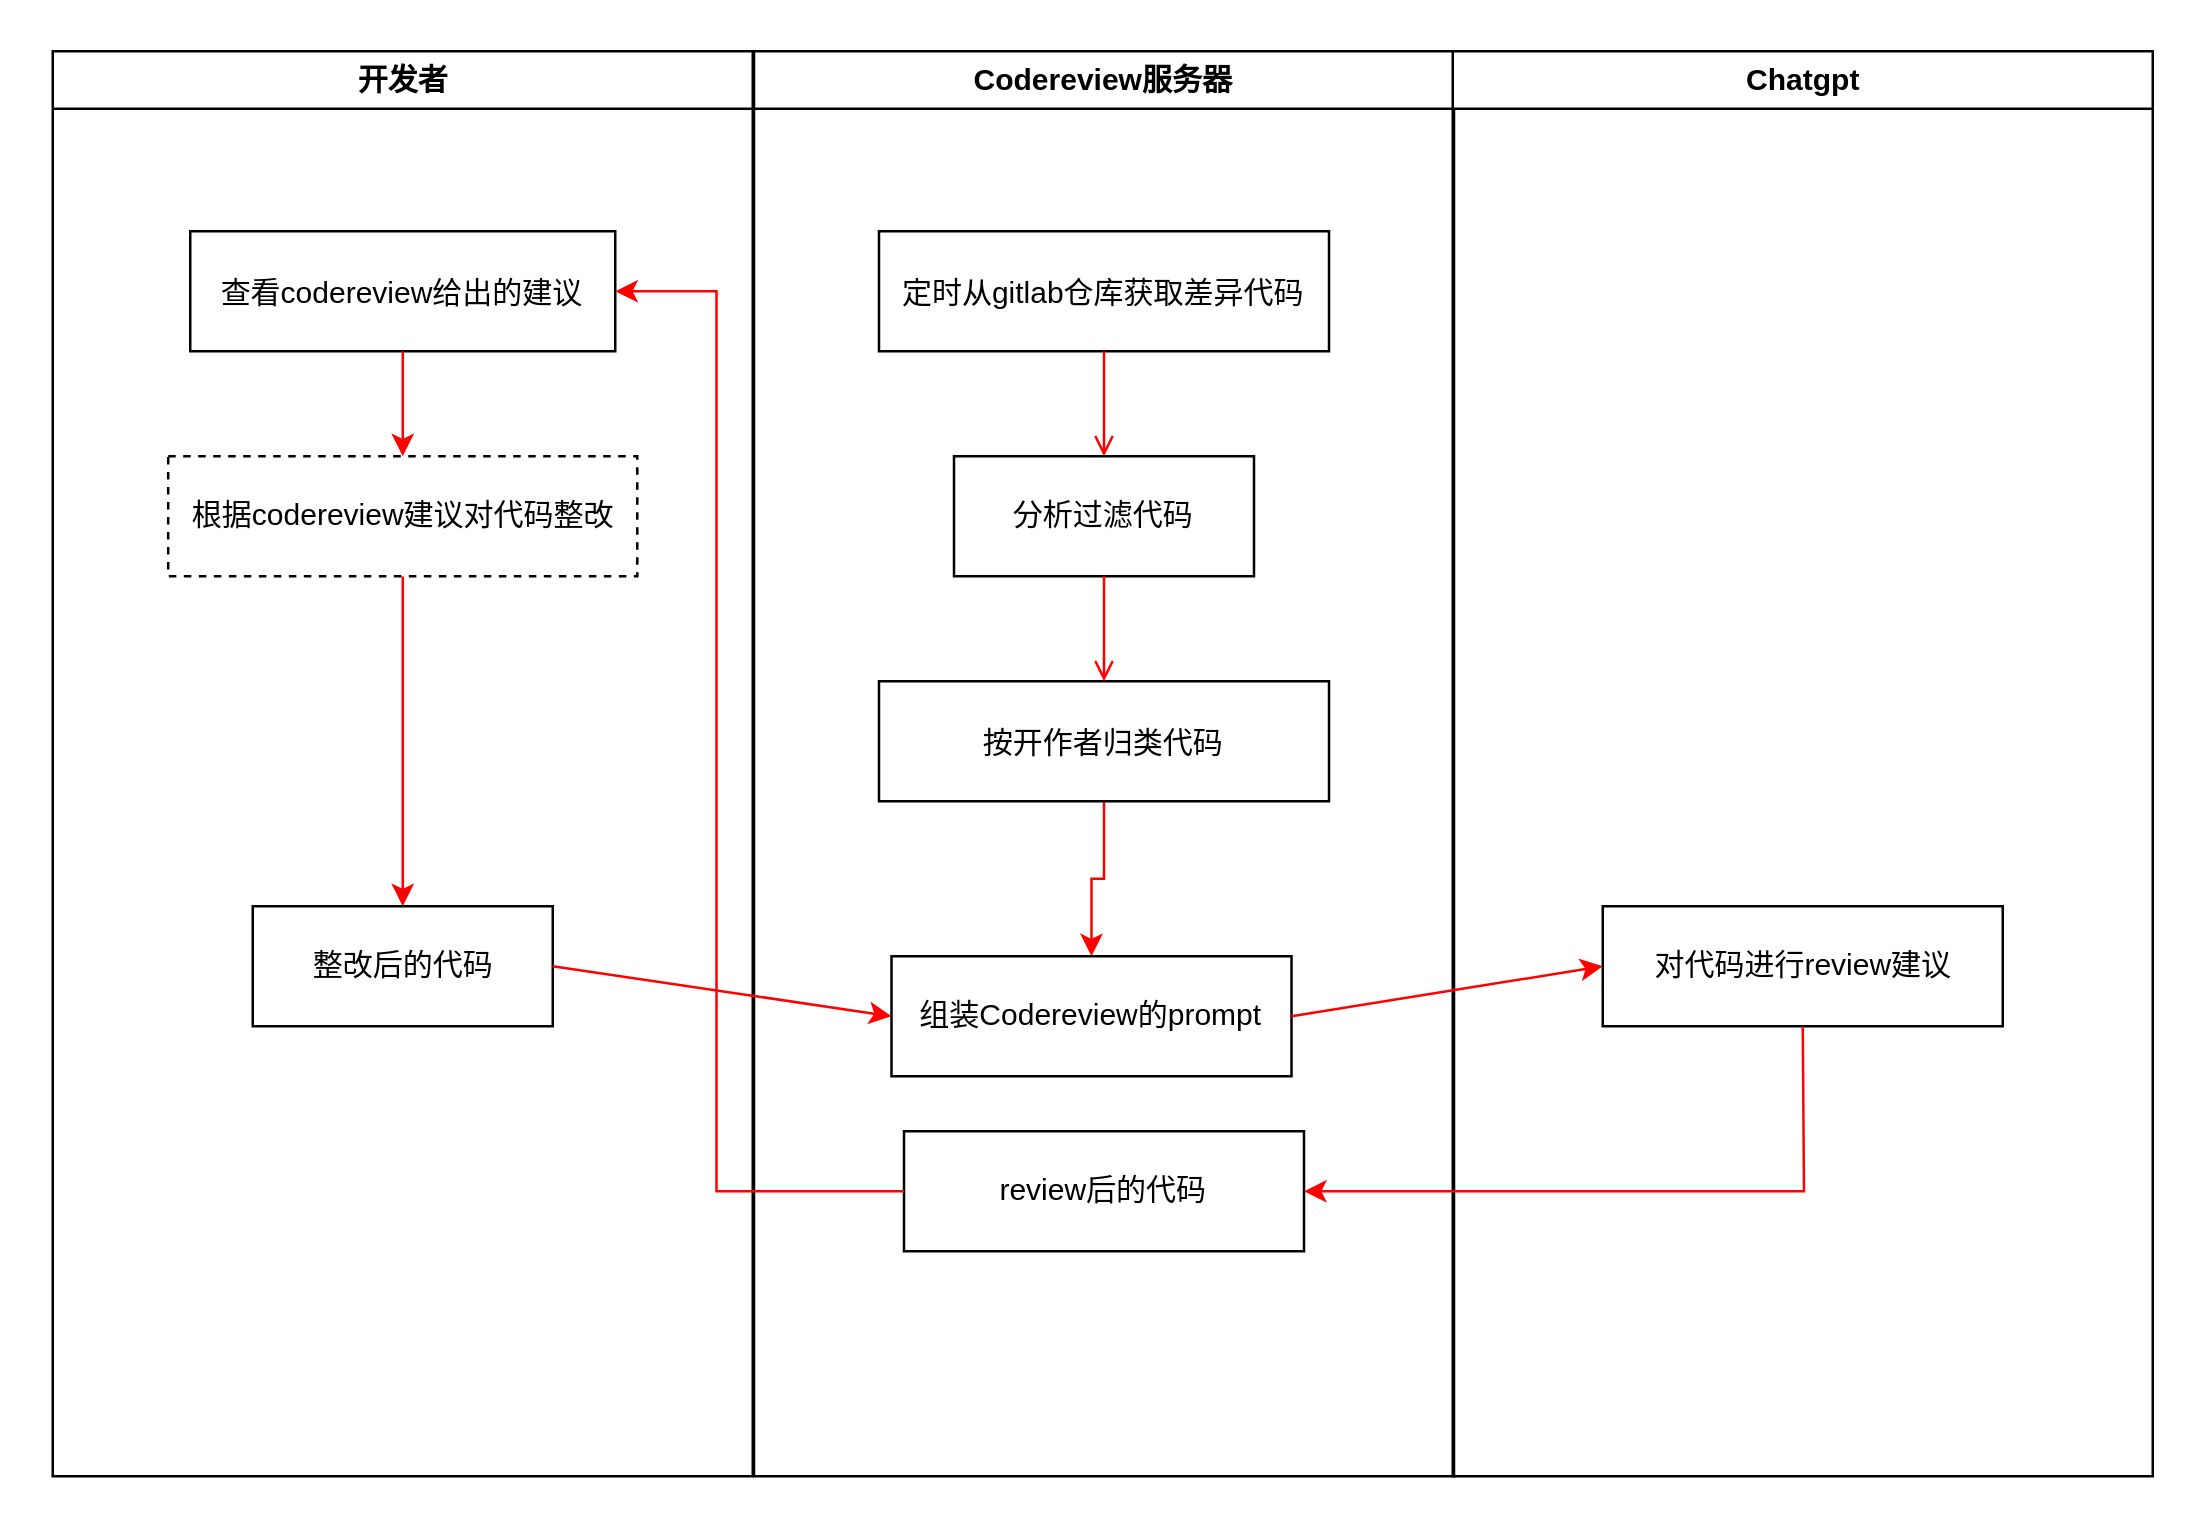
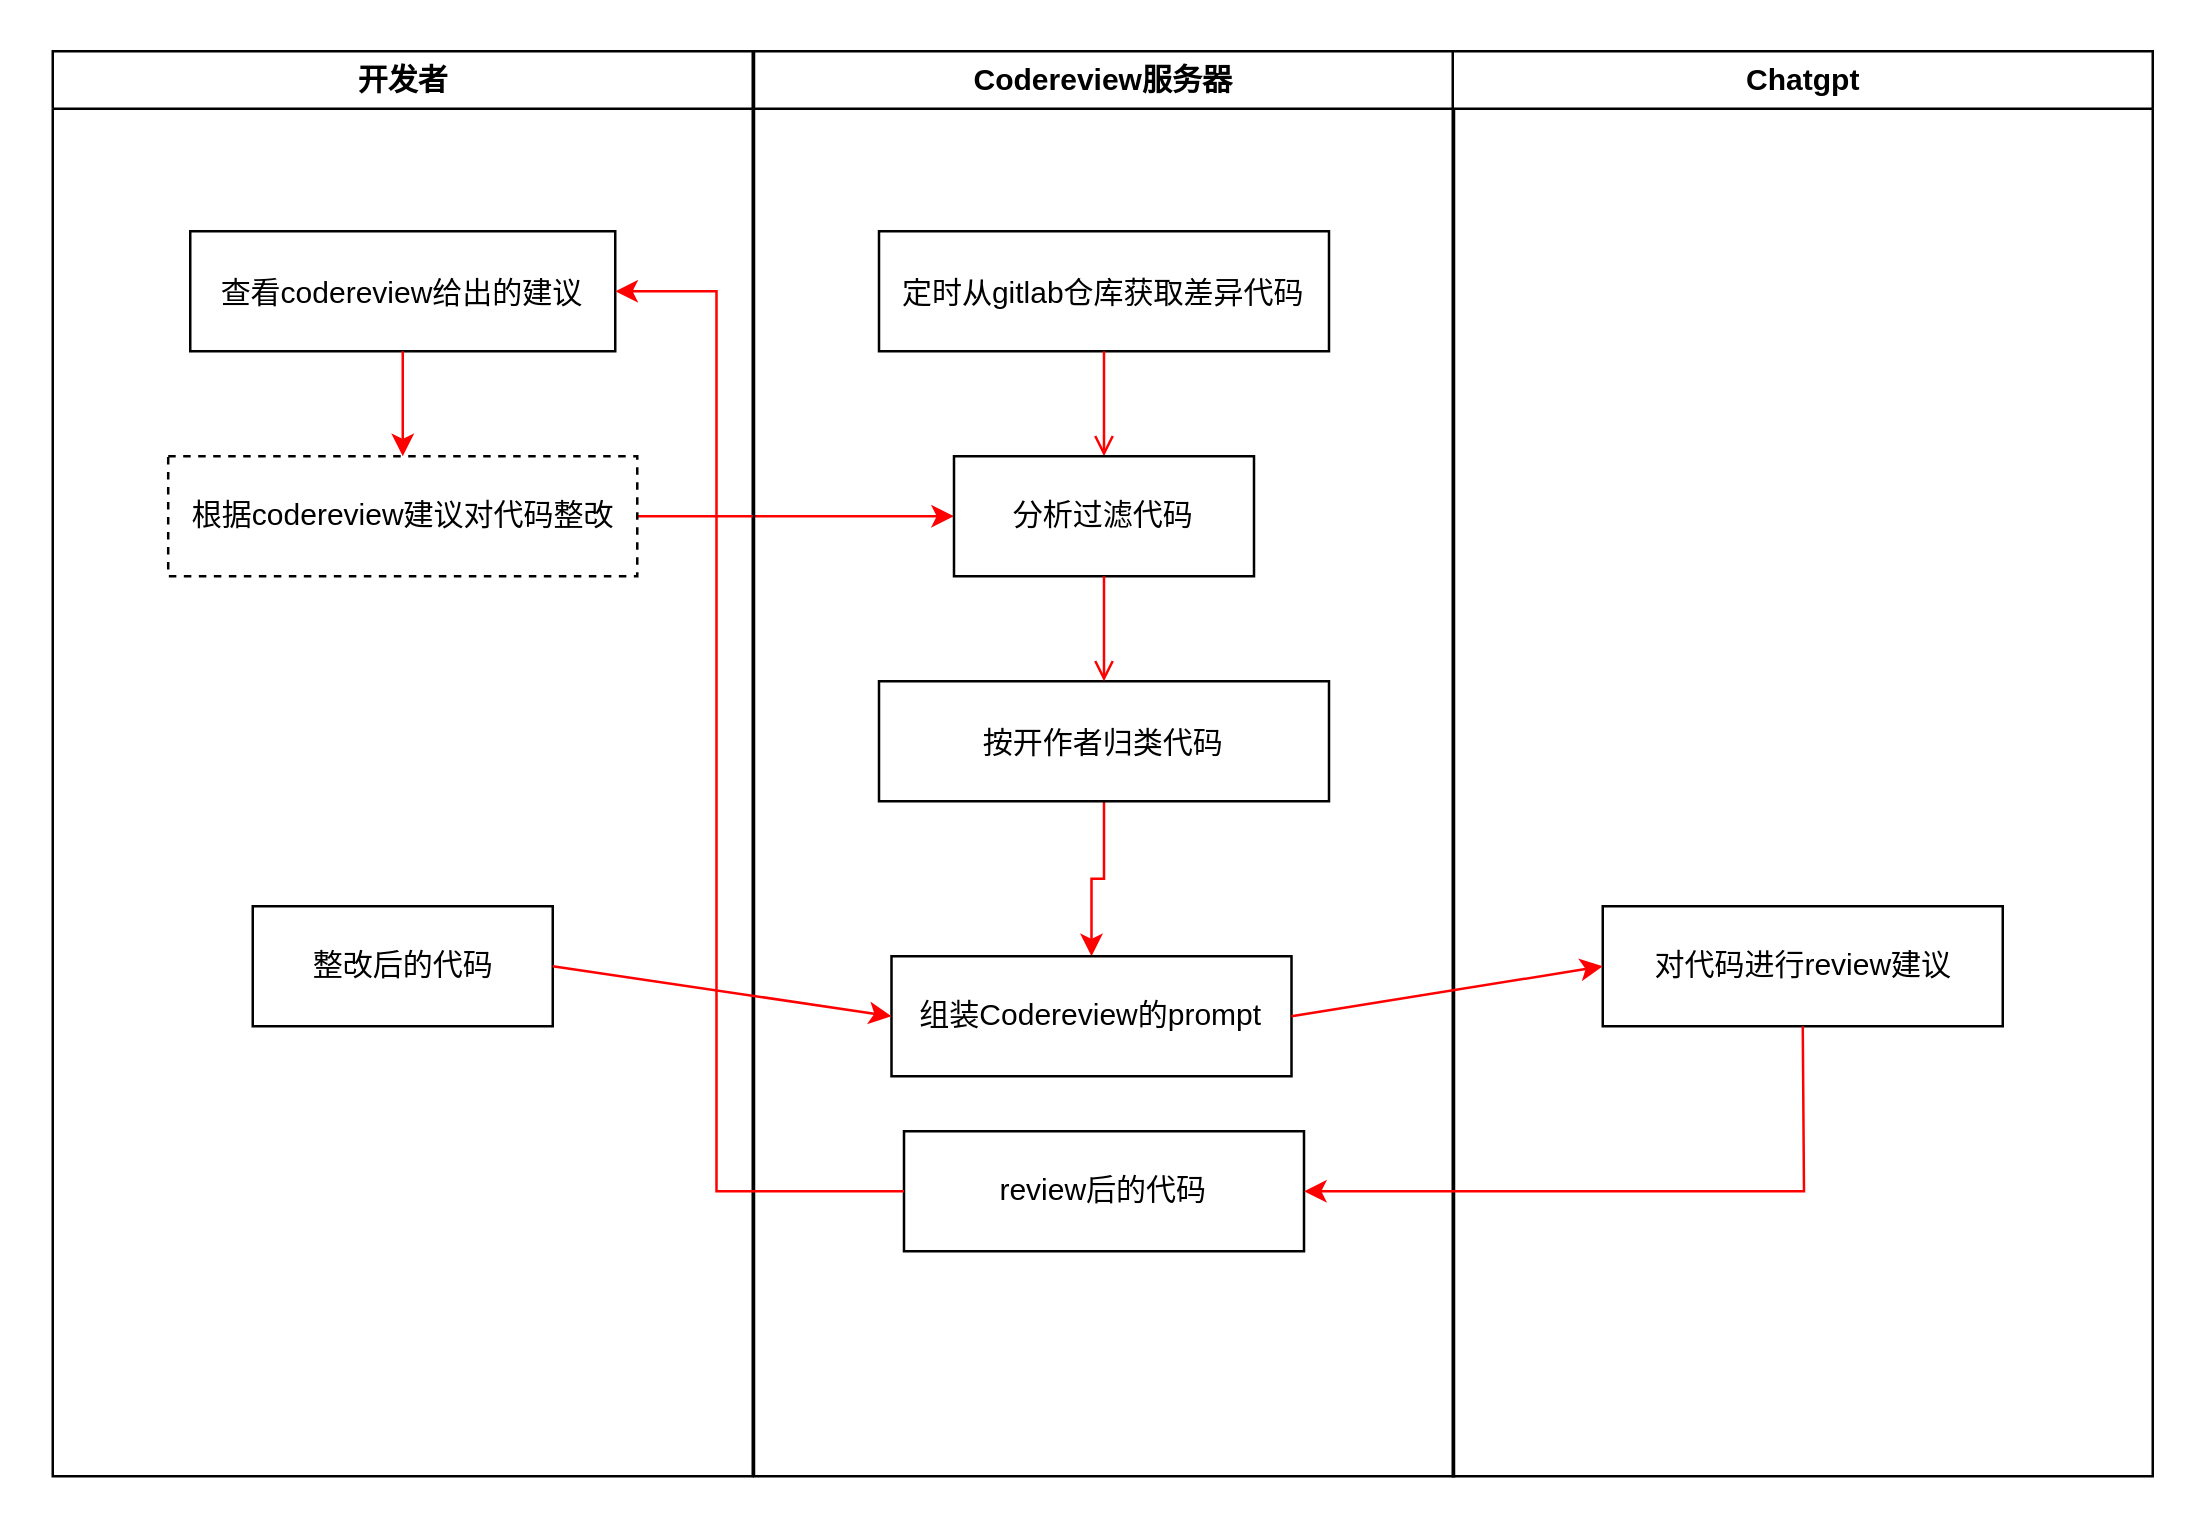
edge "根据codereview建议对代码整改" -> "整改后的代码": now "根据codereview建议对代码整改" -> "分析过滤代码"
